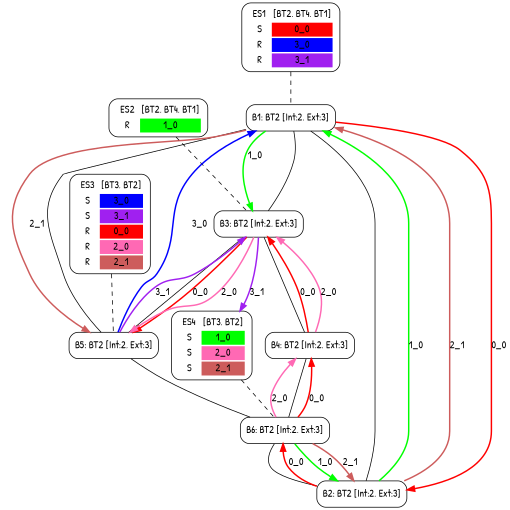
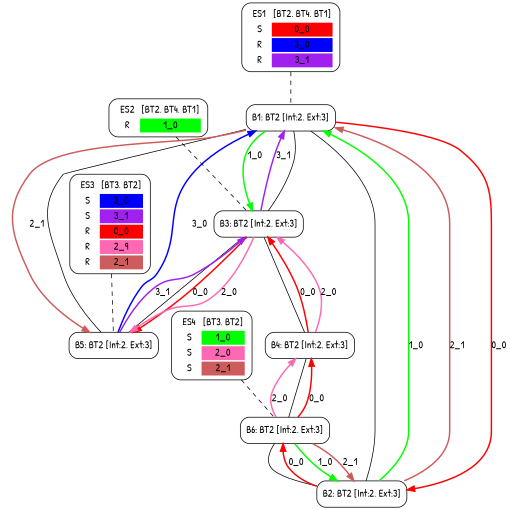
node "ES3": text "2_0" -> "2_9"
edge "B3: BT2 [Int:2, Ext:3]" -> "ES4": now "B3: BT2 [Int:2, Ext:3]" -> "B1: BT2 [Int:2, Ext:3]"
edge "B5: BT2 [Int:2, Ext:3]" -- "B6: BT2 [Int:2, Ext:3]": removed
